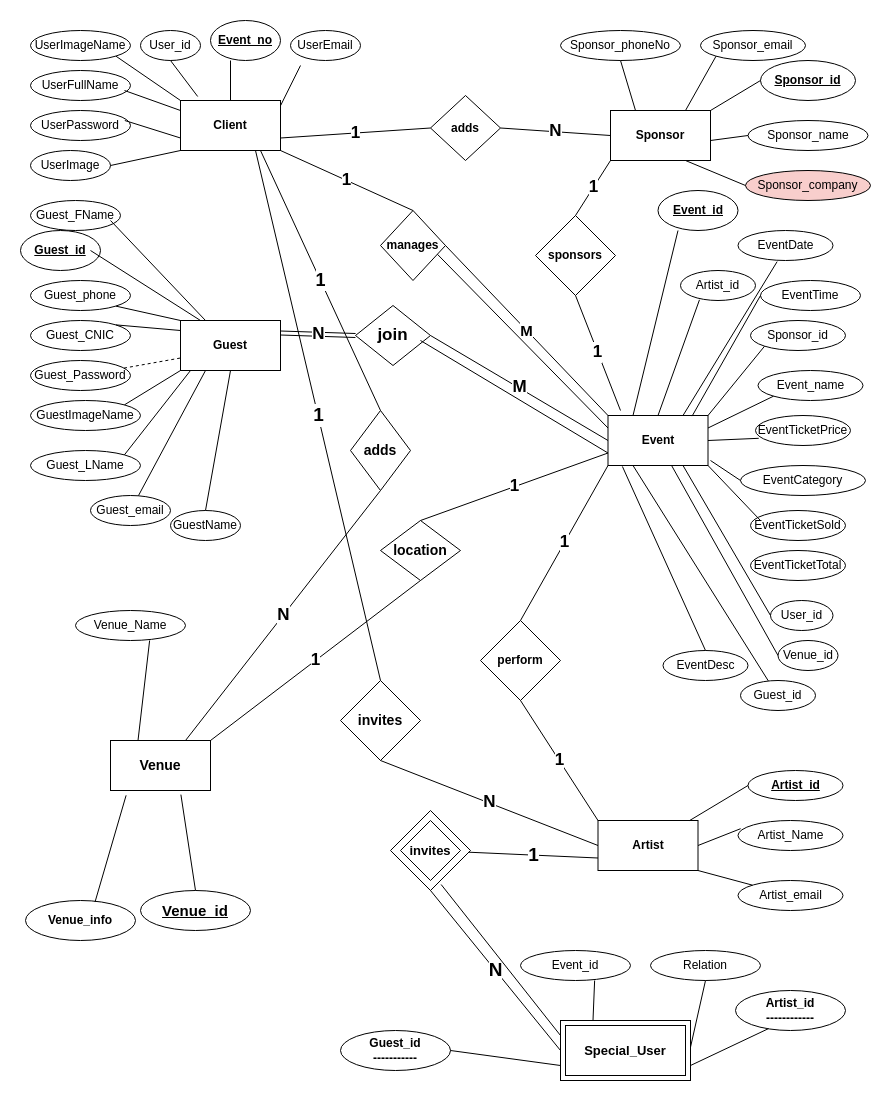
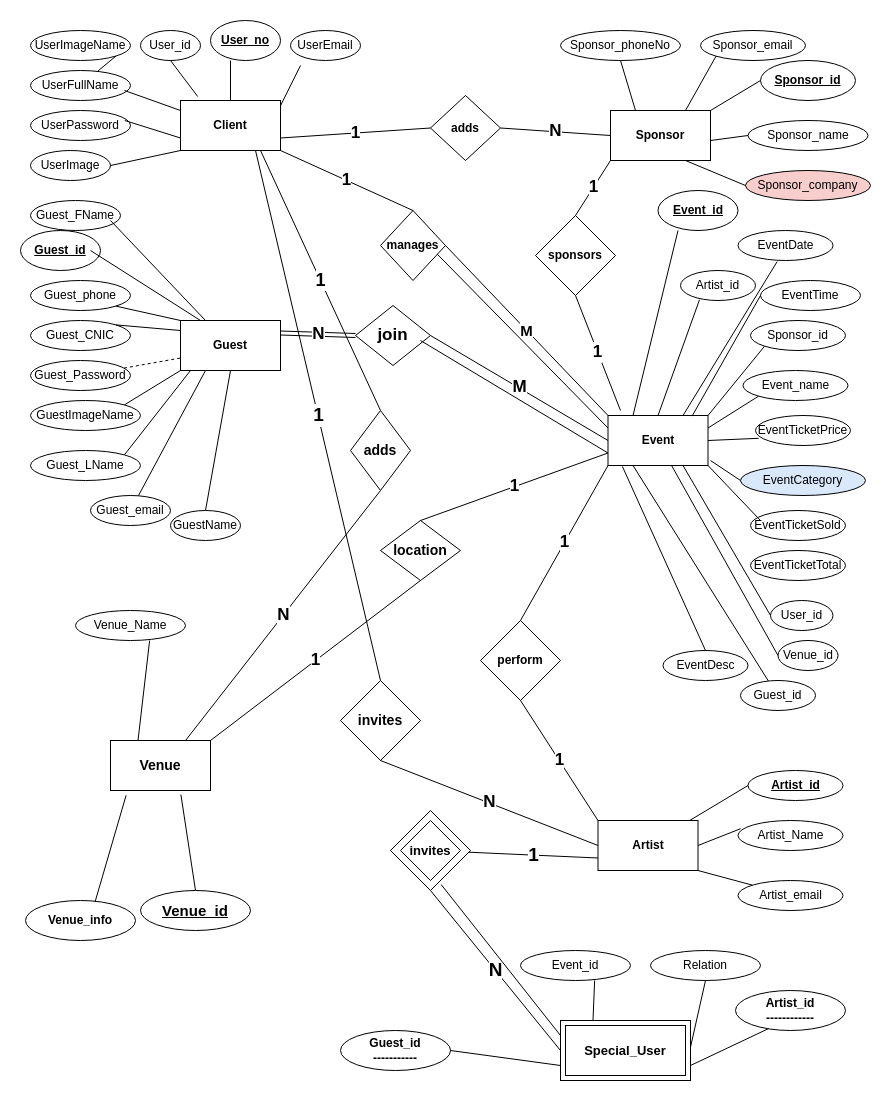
node "Event_no": label "Event_no" -> "User_no"
edge "UserImageName" -- "Client": now "UserImageName" -- "UserFullName"
node "Event_name": moved (811, 386) -> (796, 386)
node "EventCategory": fillcolor #ffffff -> #dae8fc
